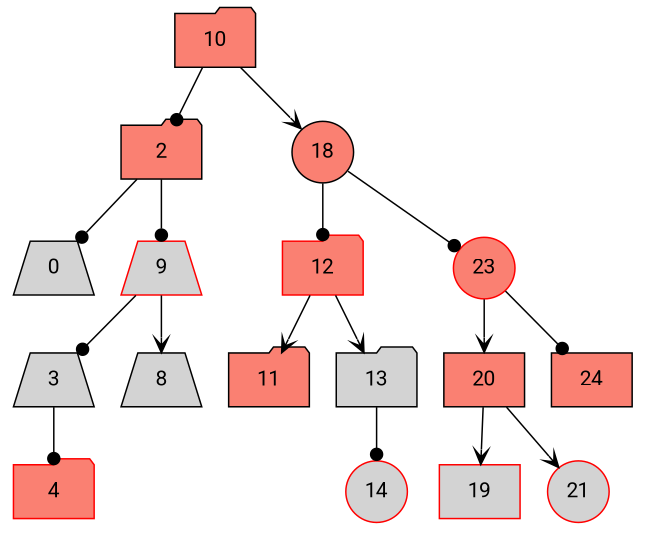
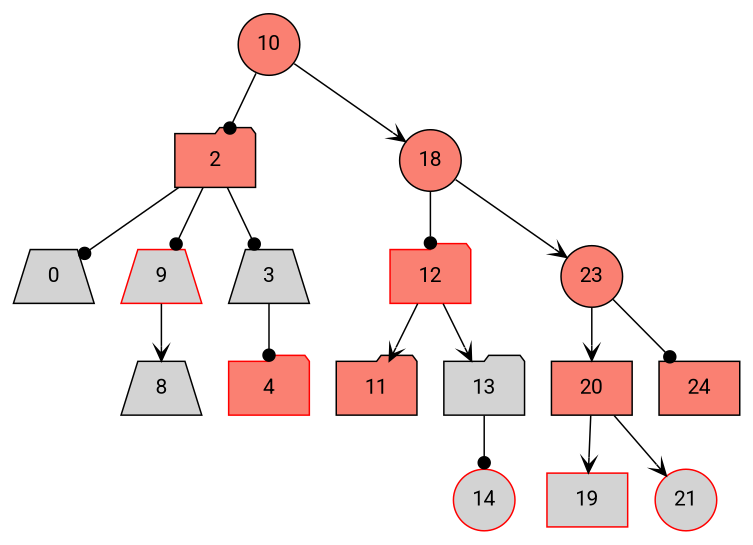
node "10": shape folder -> circle
edge "18" -> "23": arrowhead dot -> vee
node "23": color red -> black
edge "9" -> "3": now "2" -> "3"
